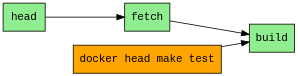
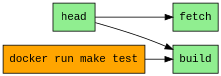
edge "fetch" -> "build": now "head" -> "build"
node "docker head make test": label "docker head make test" -> "docker run make test"
